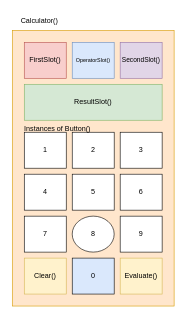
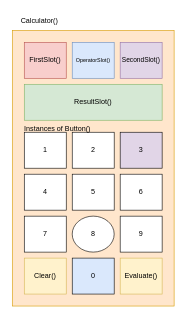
node "3": fillcolor #ffffff -> #e1d5e7
